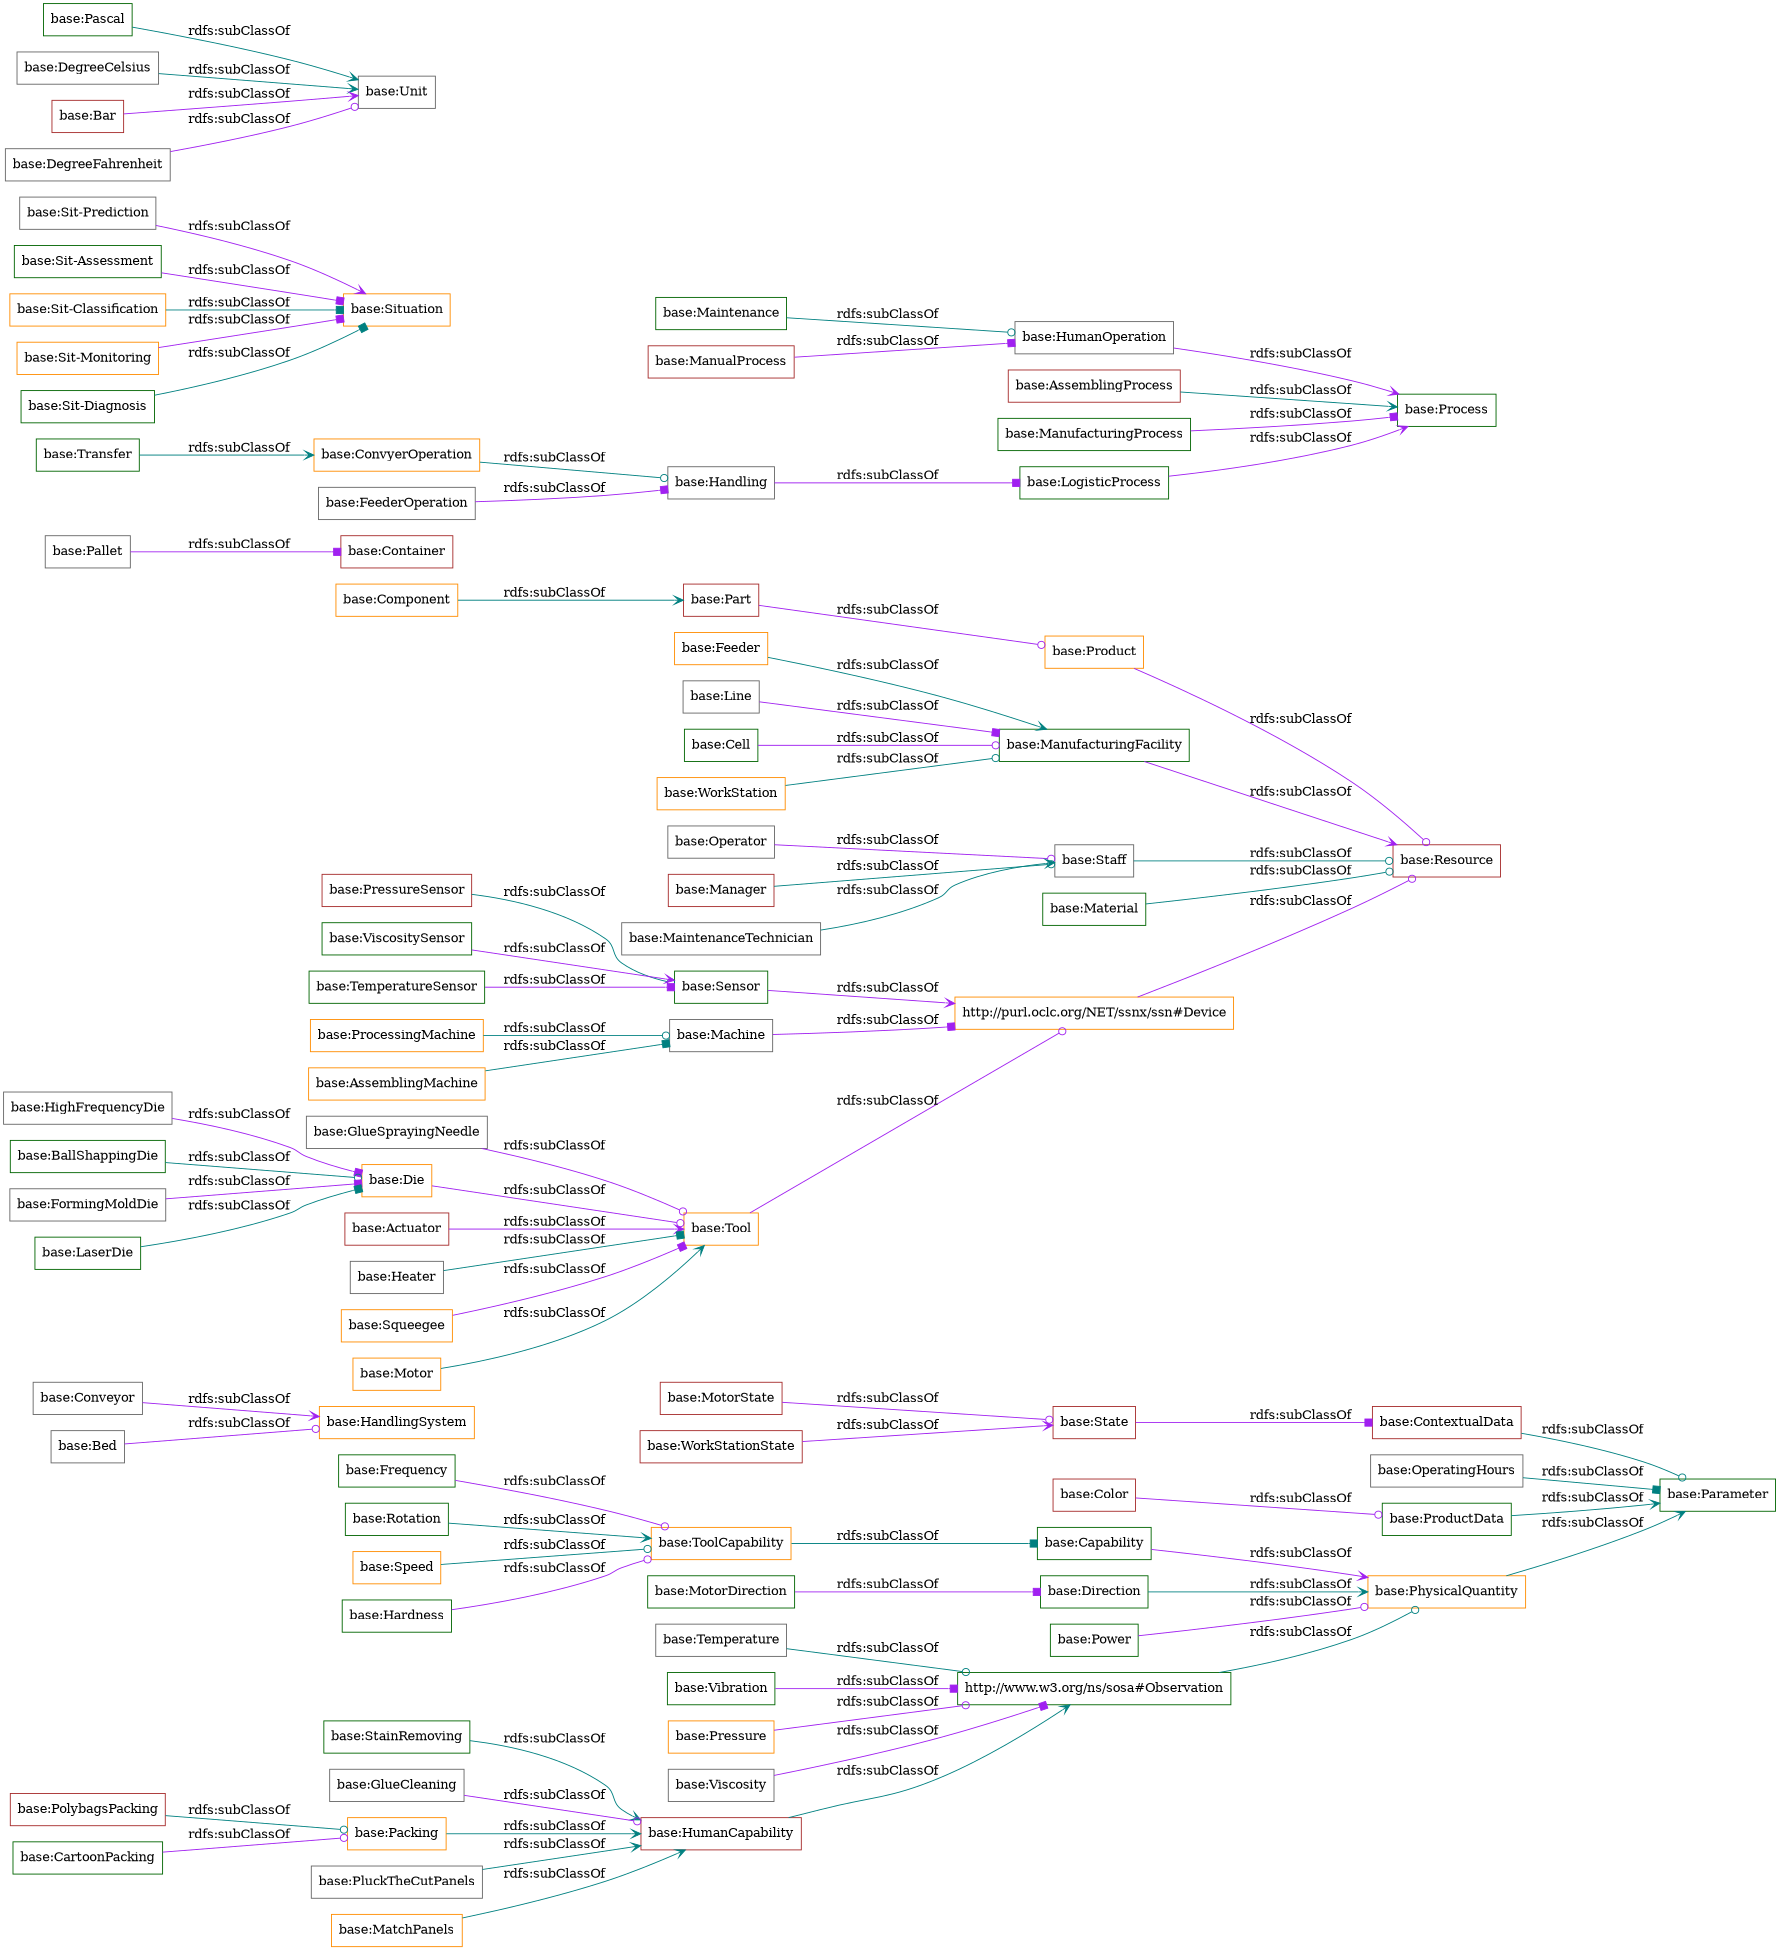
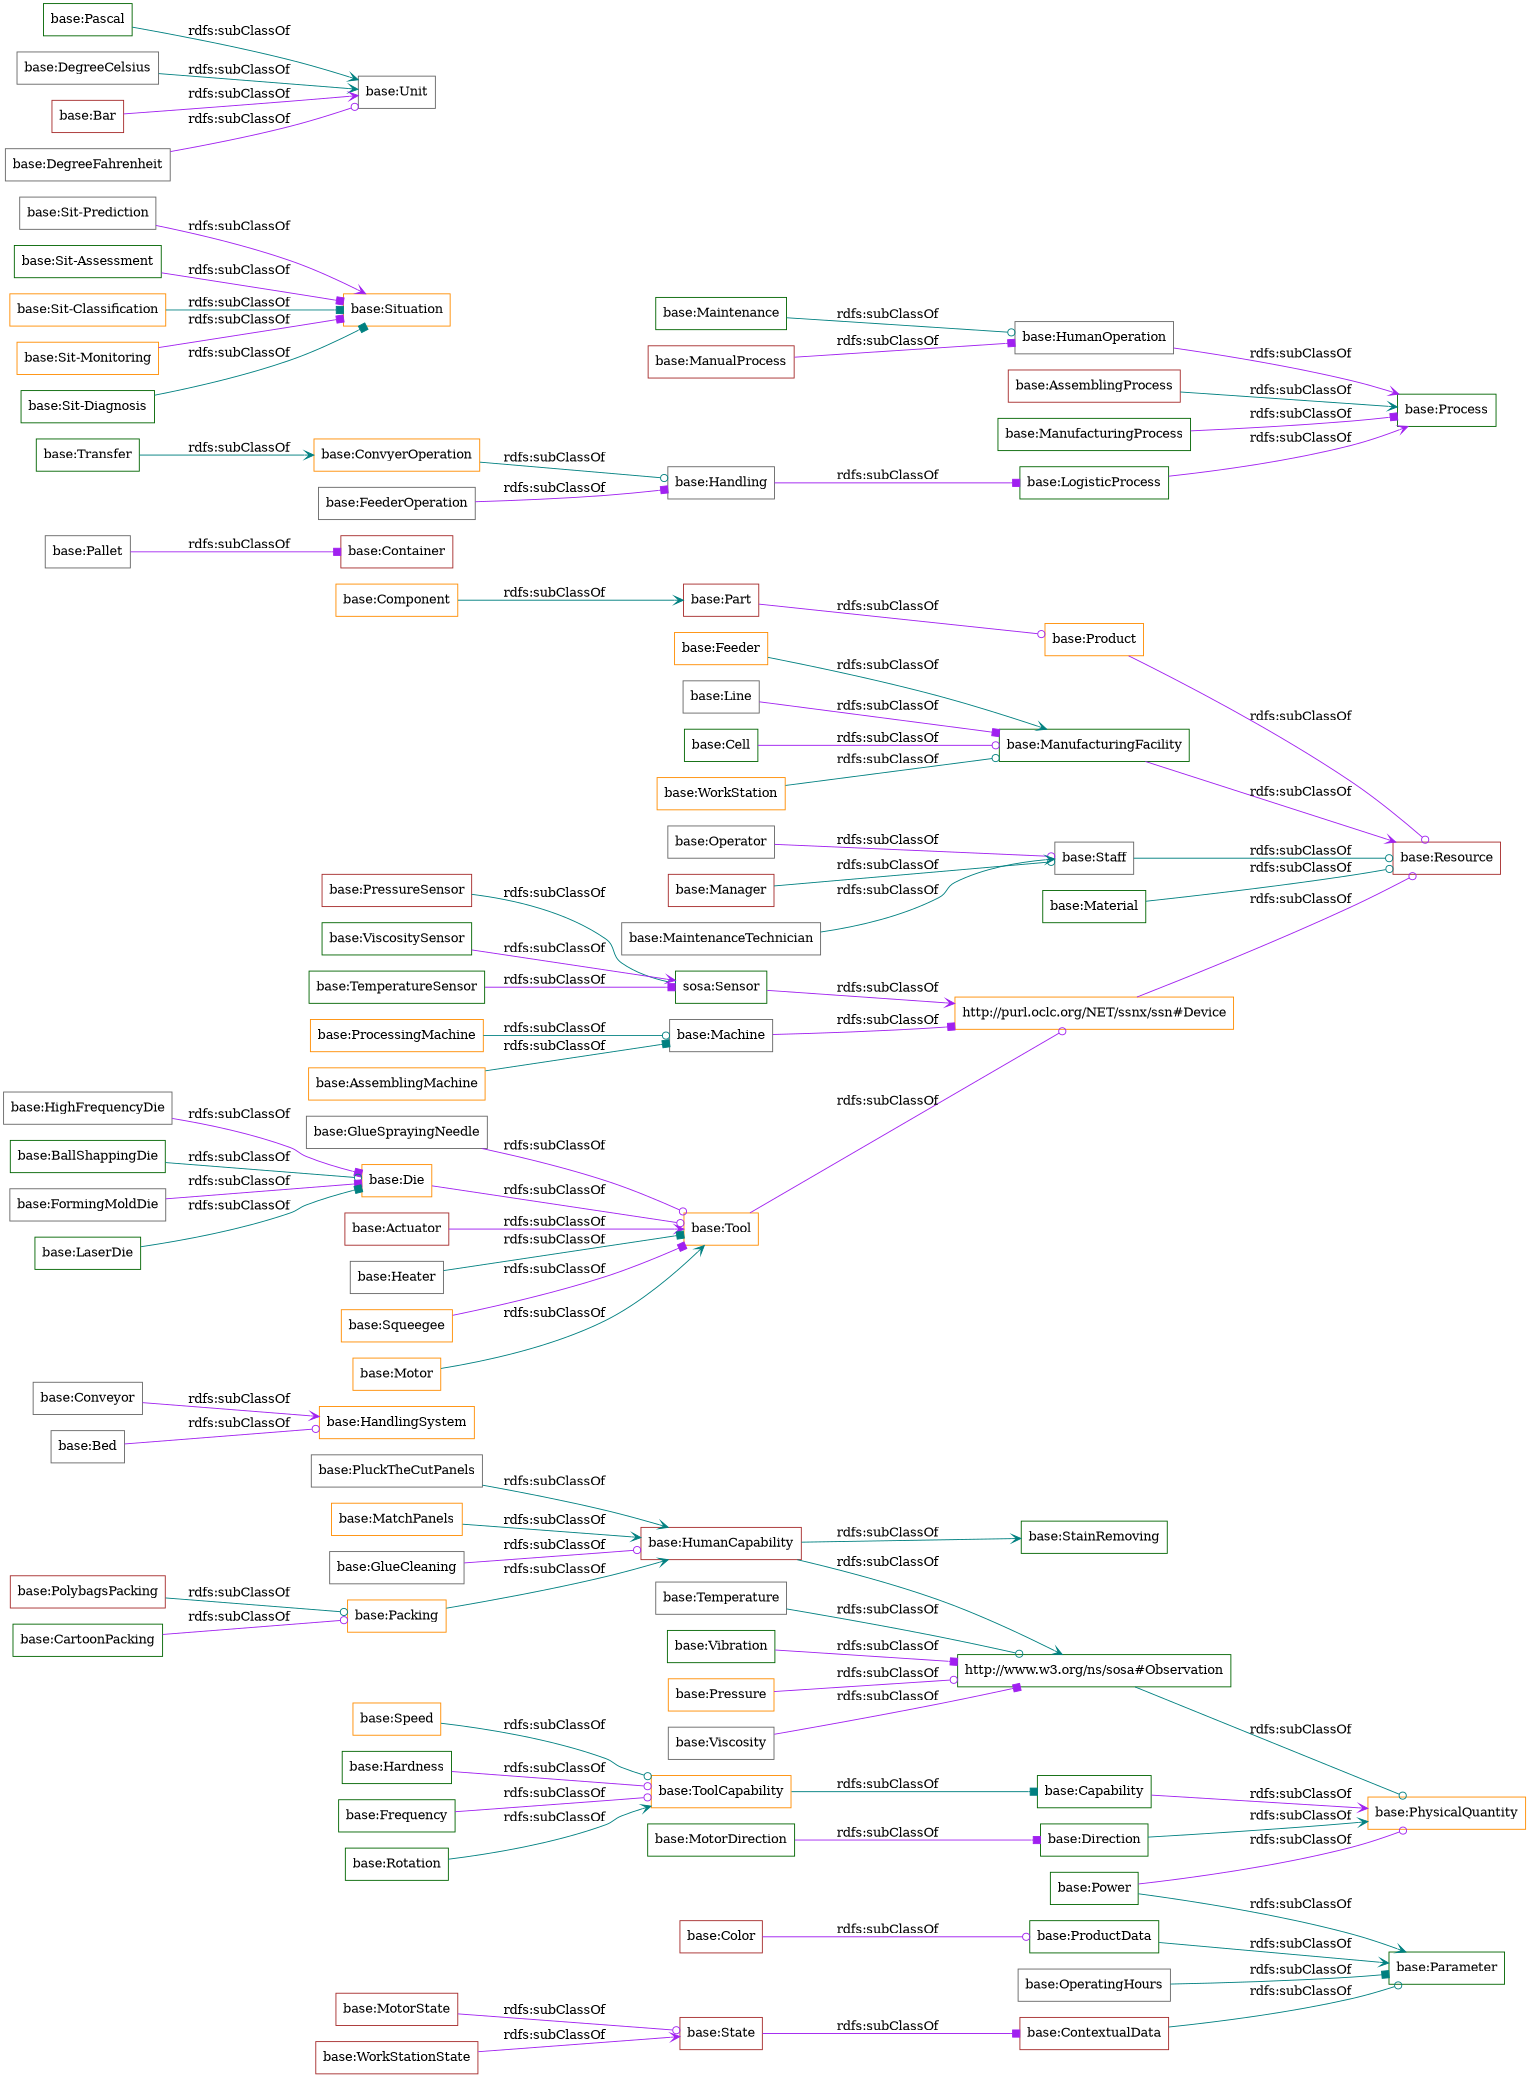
node "base:Sensor": label "base:Sensor" -> "sosa:Sensor"
edge "base:PhysicalQuantity" -> "base:Parameter": now "base:Power" -> "base:Parameter"
edge "base:StainRemoving" -> "base:HumanCapability": reversed
